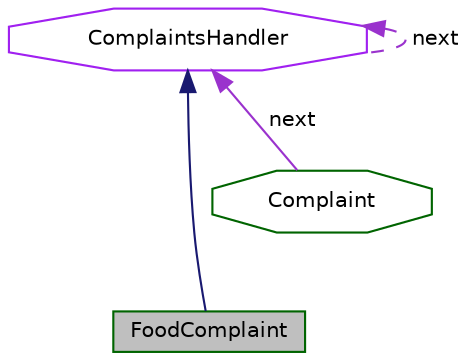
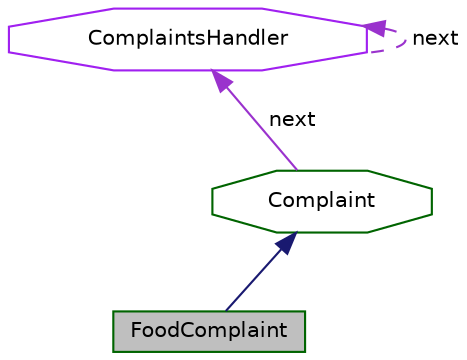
edge "FoodComplaint" -> "ComplaintsHandler": now "FoodComplaint" -> "Complaint"
